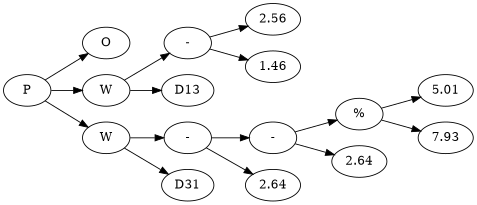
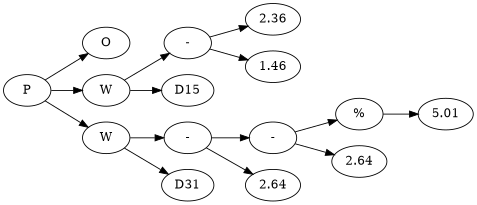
node "2.56": label "2.56" -> "2.36"
node "D13": label "D13" -> "D15"
node "7.93": removed
